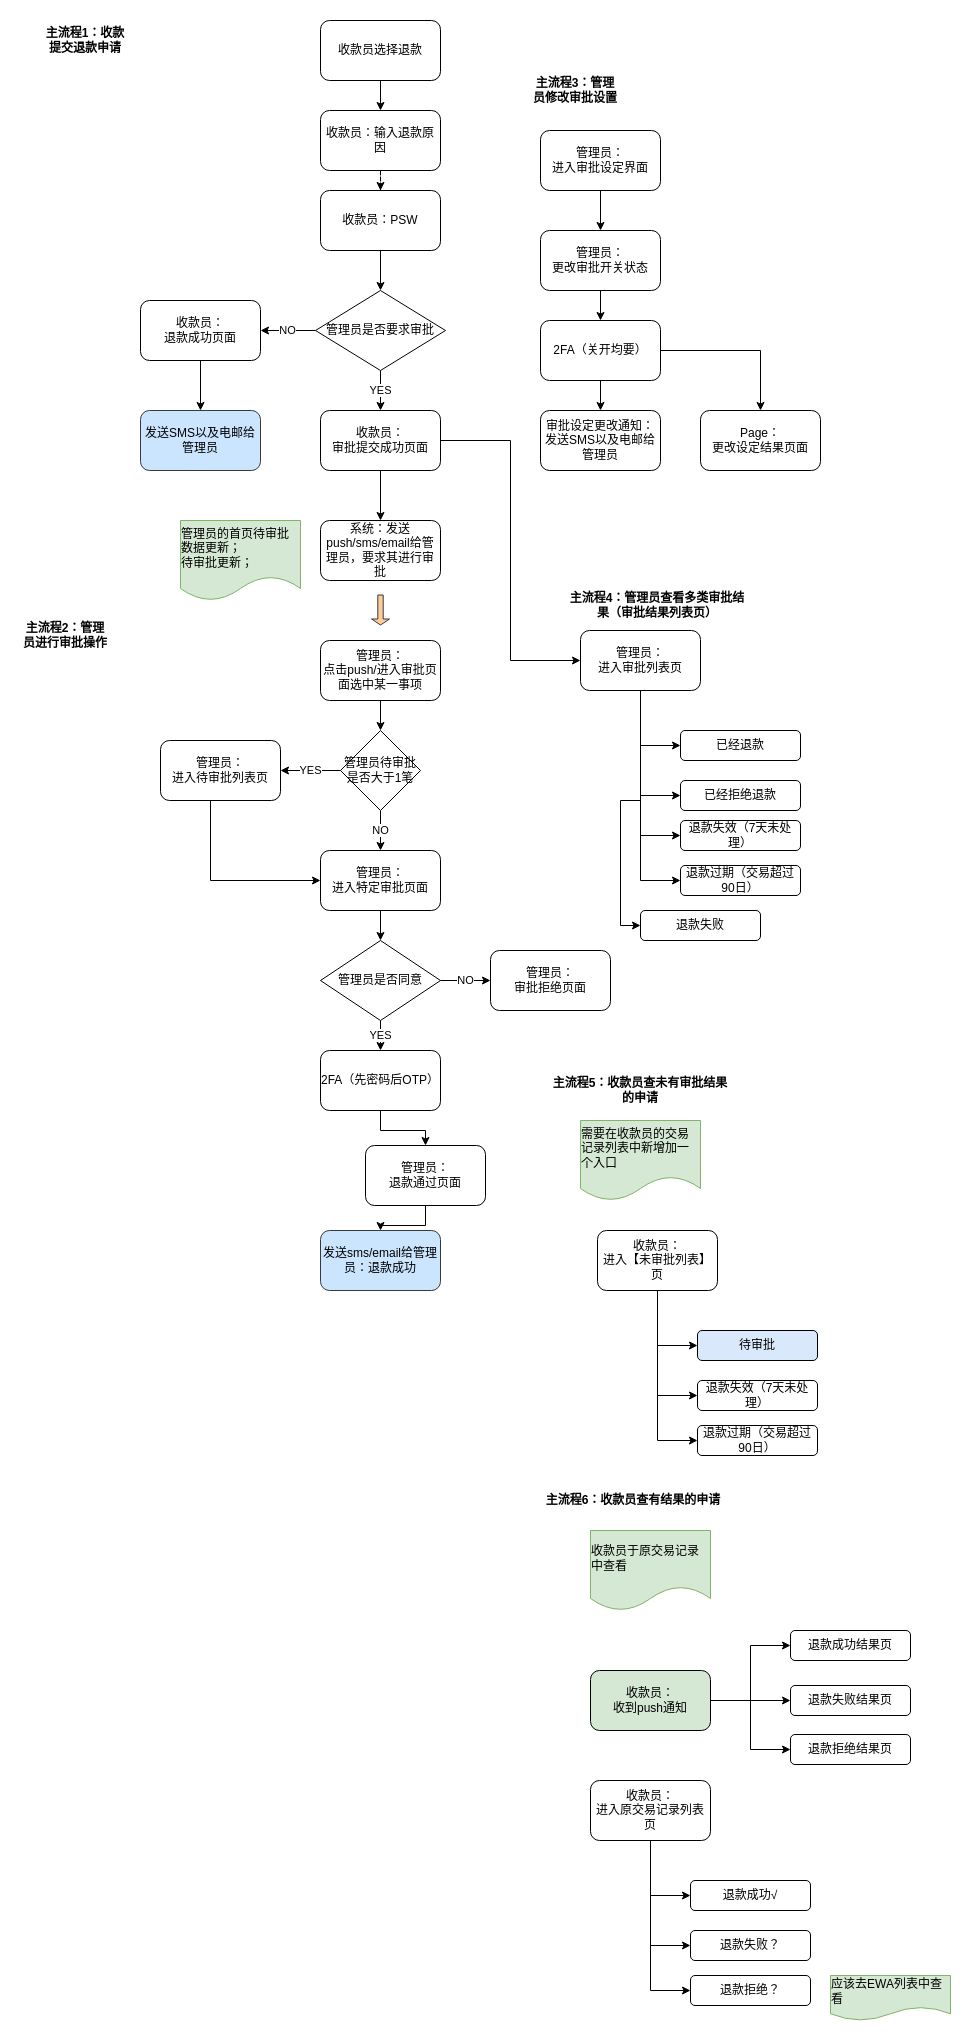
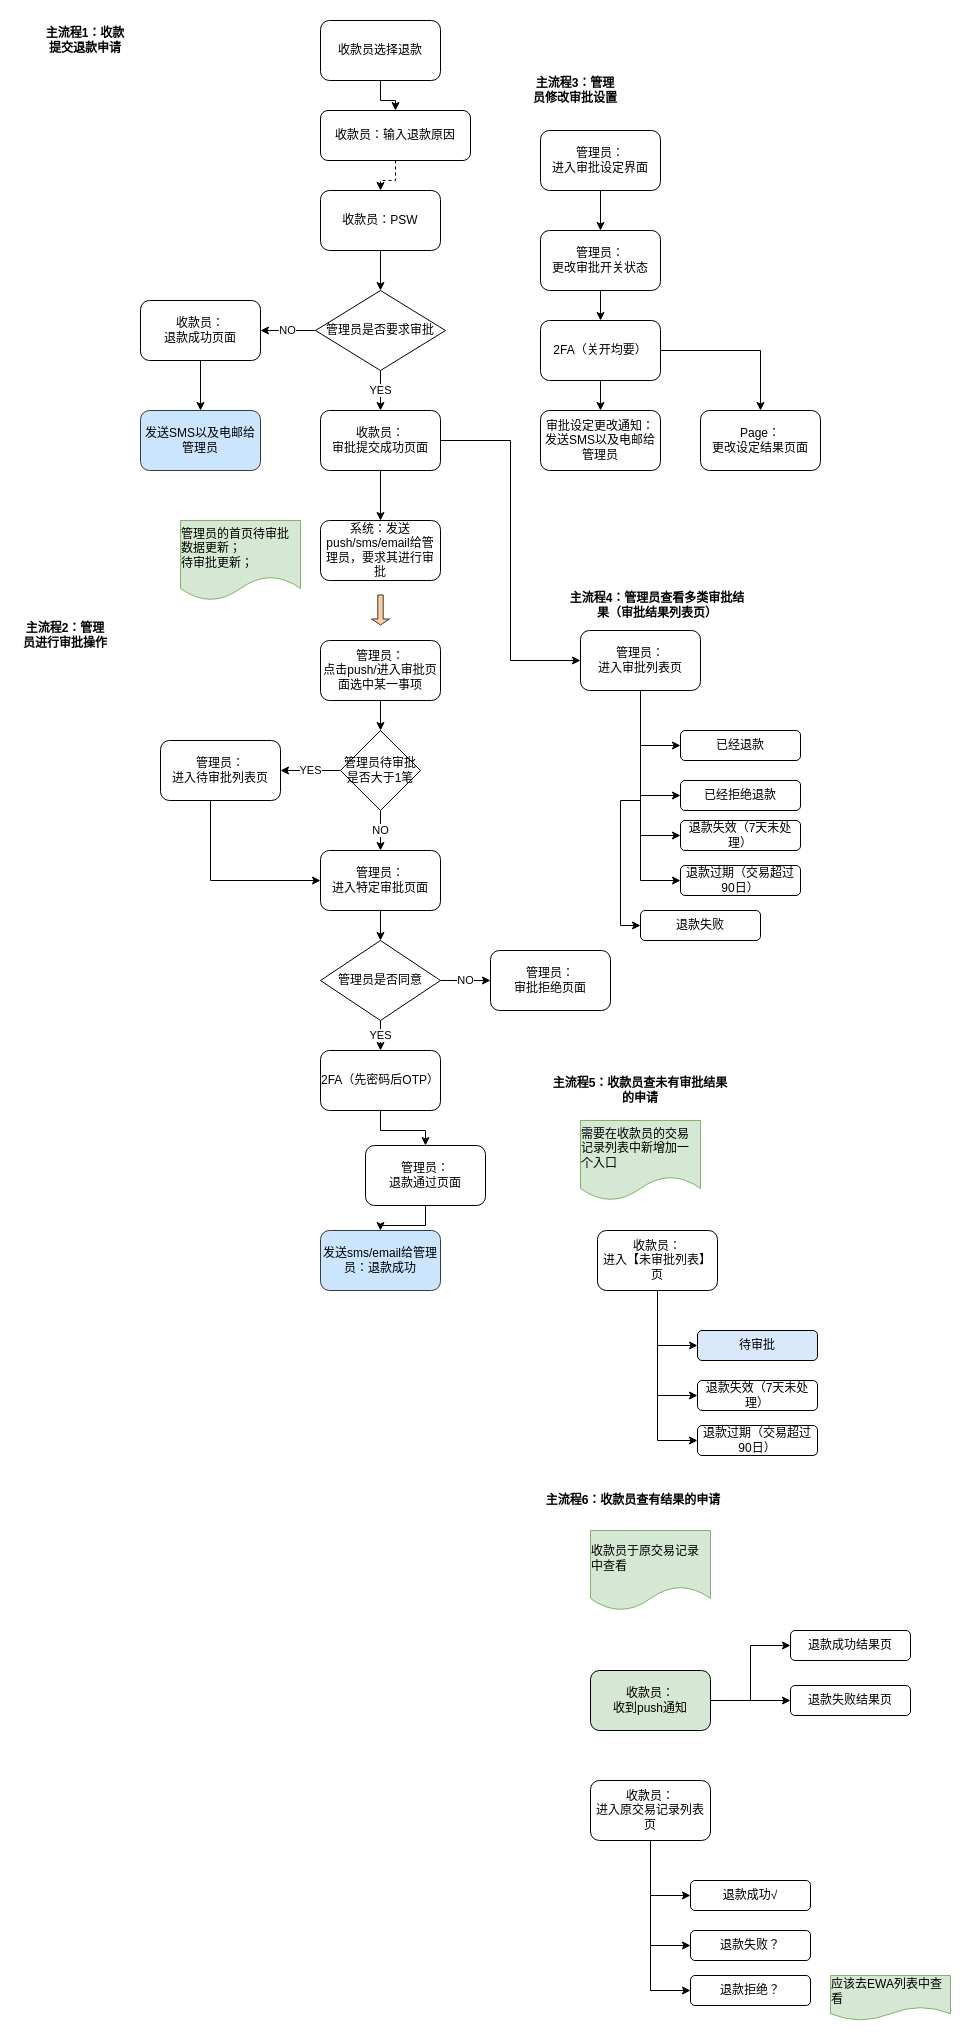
node "收款员：输入退款原因": size 120x60 -> 150x50
edge "收款员： 收到push通知" -> "退款拒绝结果页": removed
node "退款拒绝结果页": removed
